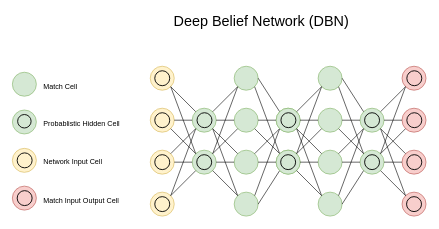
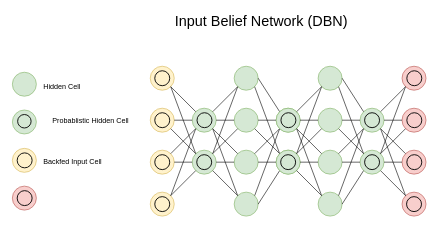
node "Deep Belief Network (DBN)": label "Deep Belief Network (DBN)" -> "Input Belief Network (DBN)"
node "Match Cell": label "Match Cell" -> "Hidden Cell"
node "Probablistic Hidden Cell": moved (81, 122) -> (90, 119)
node "Network Input Cell": label "Network Input Cell" -> "Backfed Input Cell"
node "Match Input Output Cell": removed
